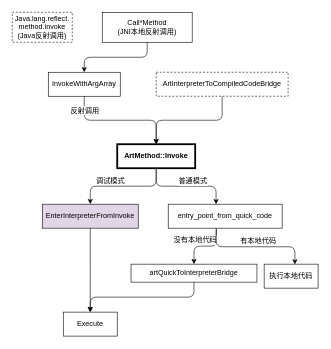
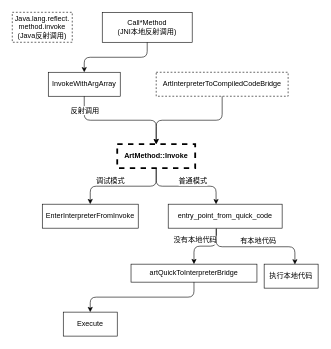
node "ArtMethod::Invoke": style solid -> dashed
node "EnterInterpreterFromInvoke": fillcolor #e1d5e7 -> #ffffff
edge "EnterInterpreterFromInvoke" -> "Execute": removed
